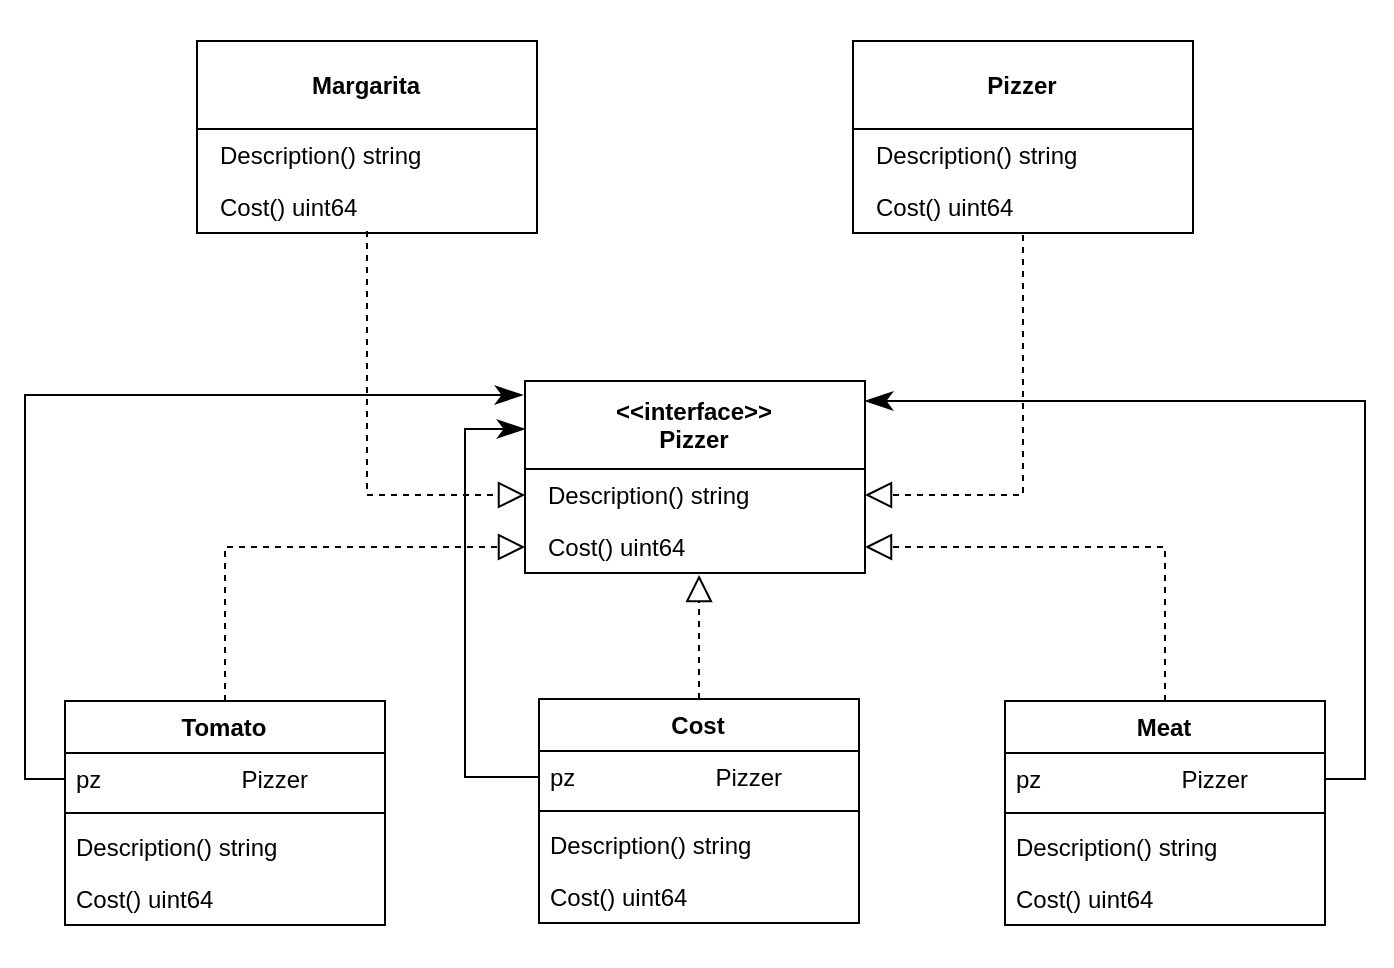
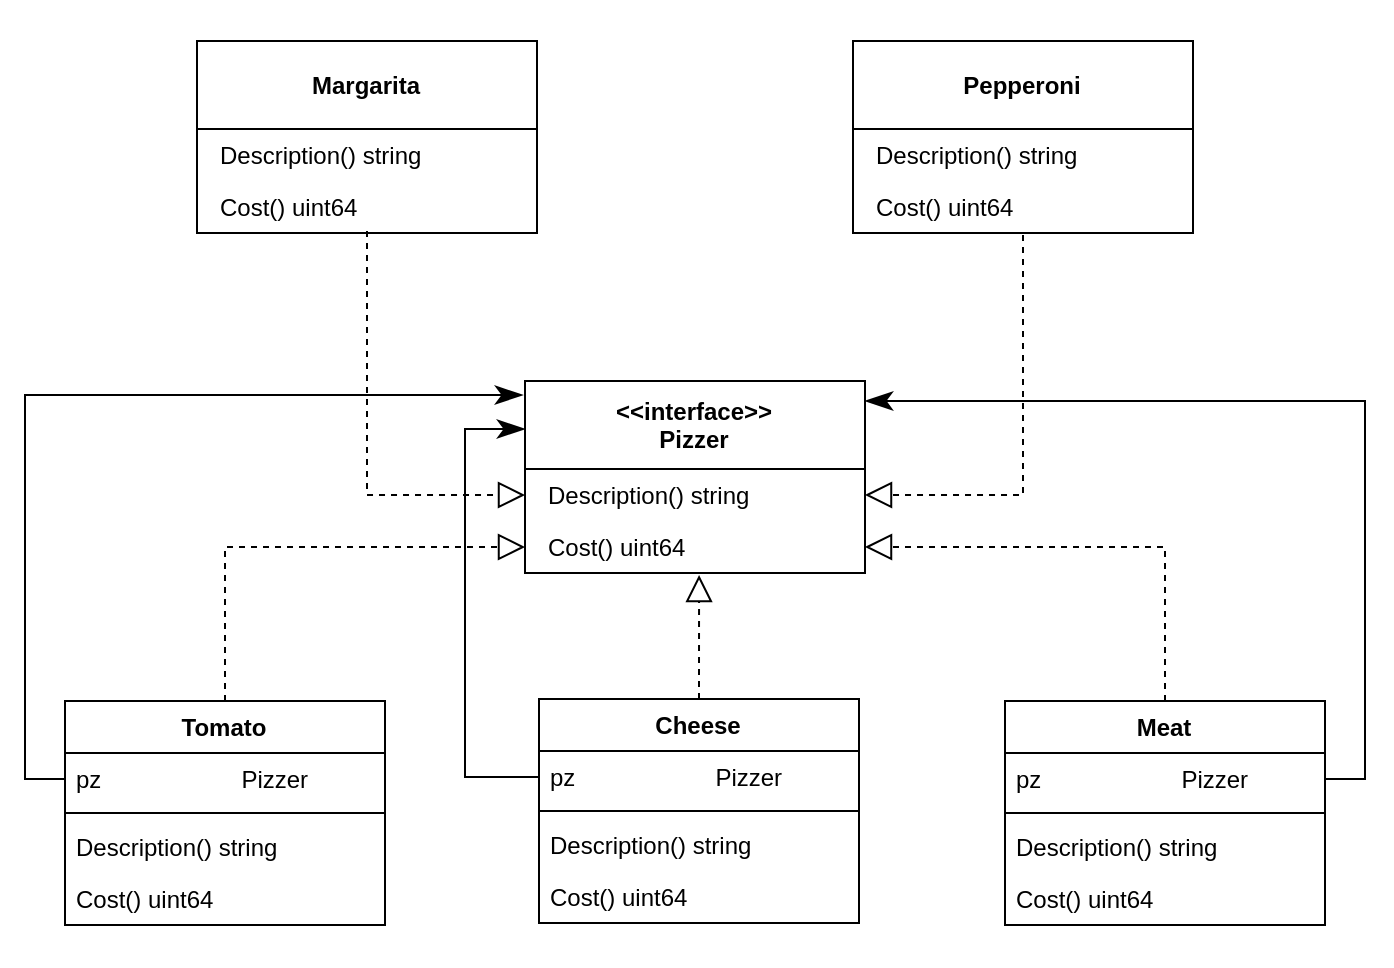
node "Pizzer": label "Pizzer" -> "Pepperoni"
node "Cost": label "Cost" -> "Cheese"
